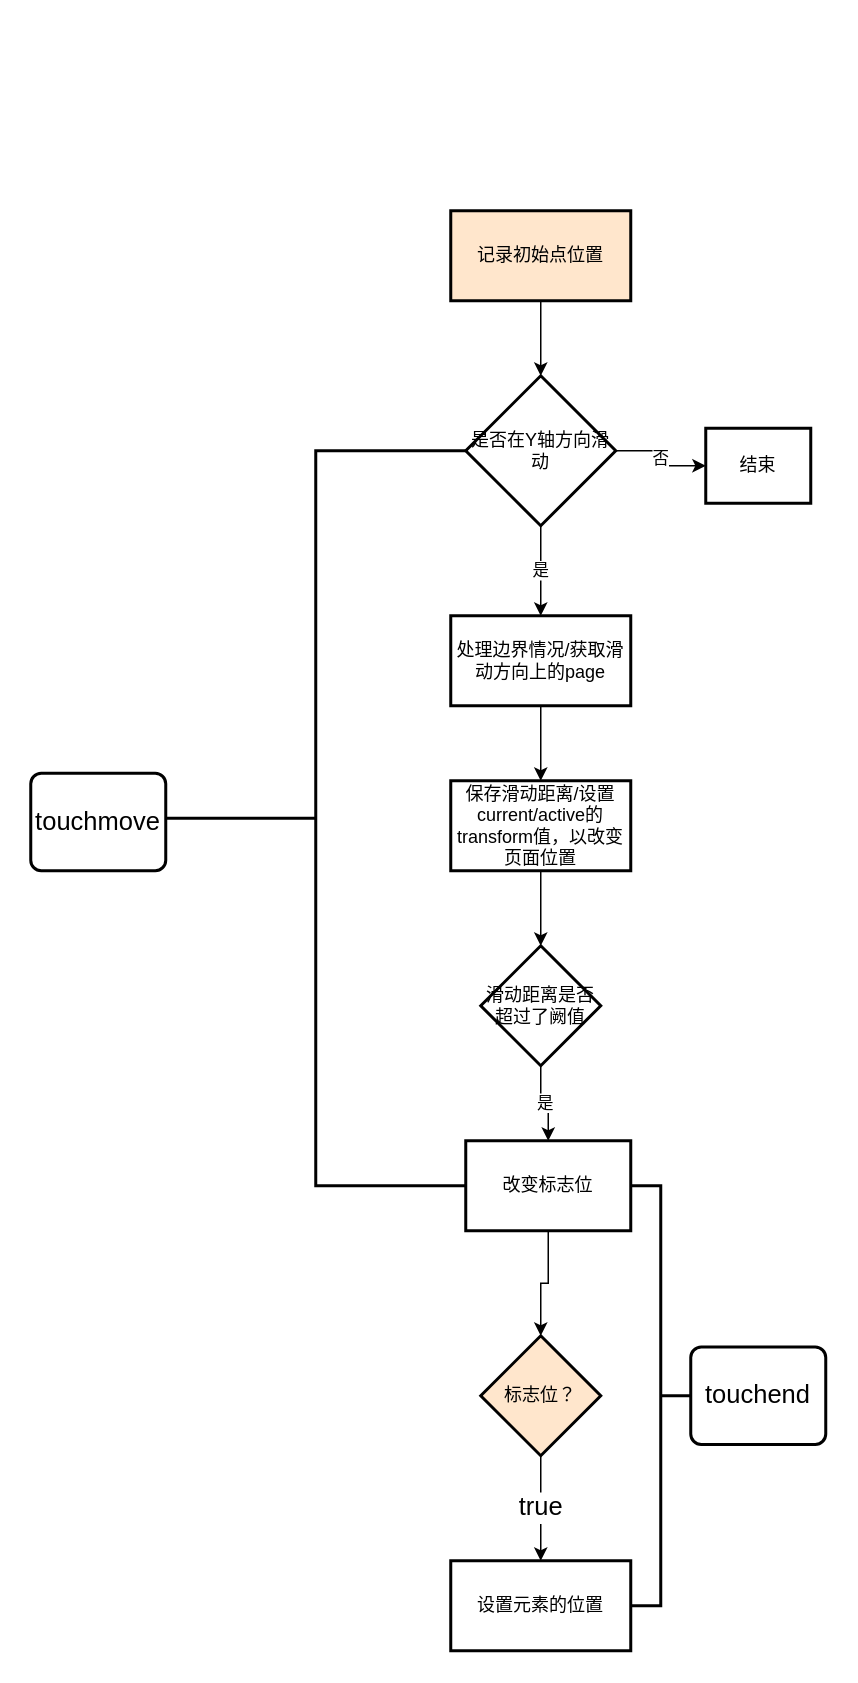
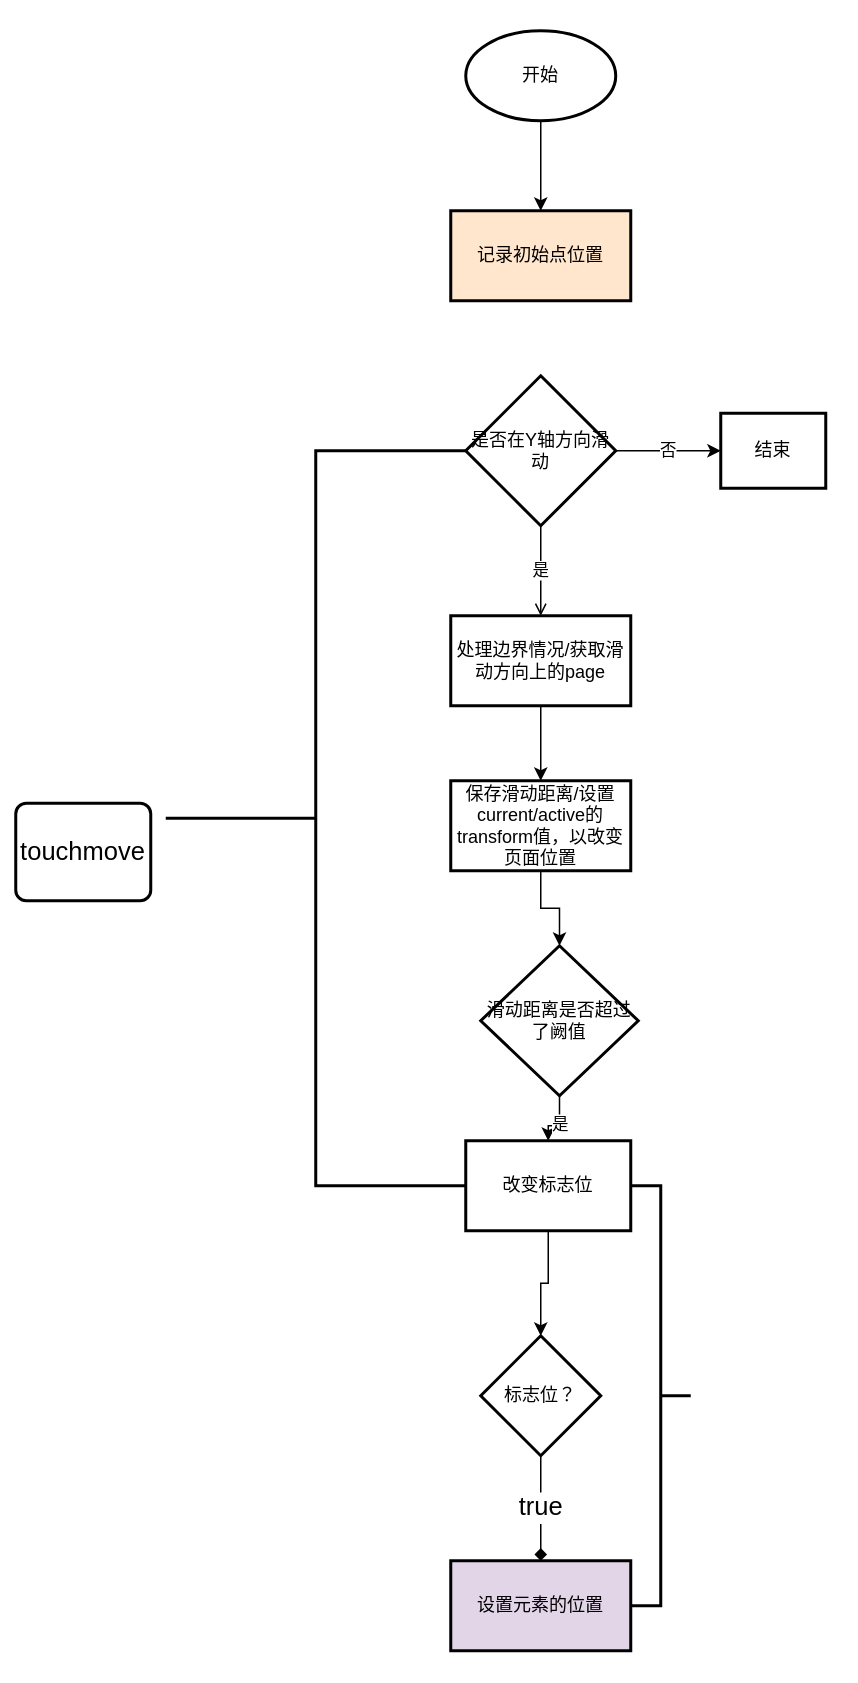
node "开始": added
edge "开始" -> "记录初始点位置": added
edge "记录初始点位置" -> "是否在Y轴方向滑动": removed
node "结束": moved (758, 466) -> (773, 451)
edge "是否在Y轴方向滑动" -> "处理边界情况/获取滑动方向上的page": arrowhead classic -> open
node "touchmove": moved (98, 822) -> (83, 852)
node "滑动距离是否超过了阙值": size 120x120 -> 158x150
node "标志位？": fillcolor #ffe6cc -> #ffffff
node "touchend": removed
edge "标志位？" -> "设置元素的位置": arrowhead classic -> diamond
node "设置元素的位置": fillcolor #ffffff -> #e1d5e7
